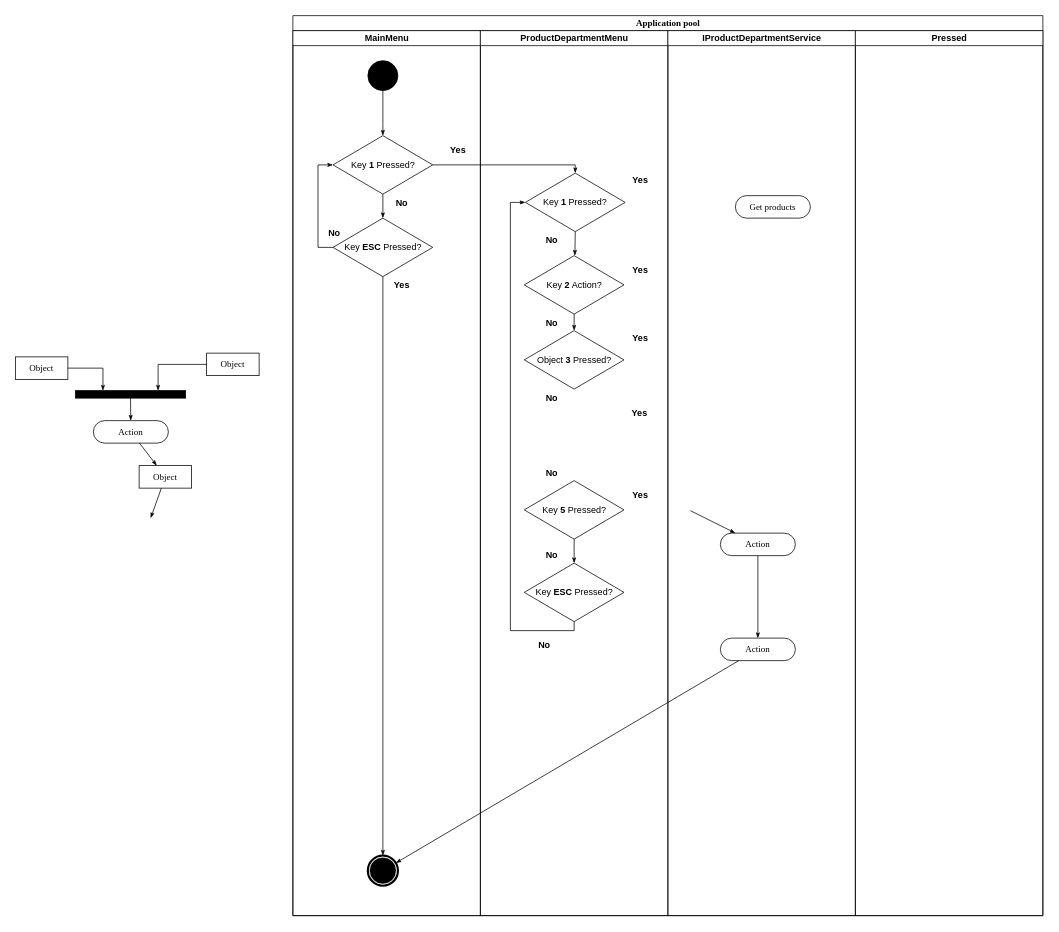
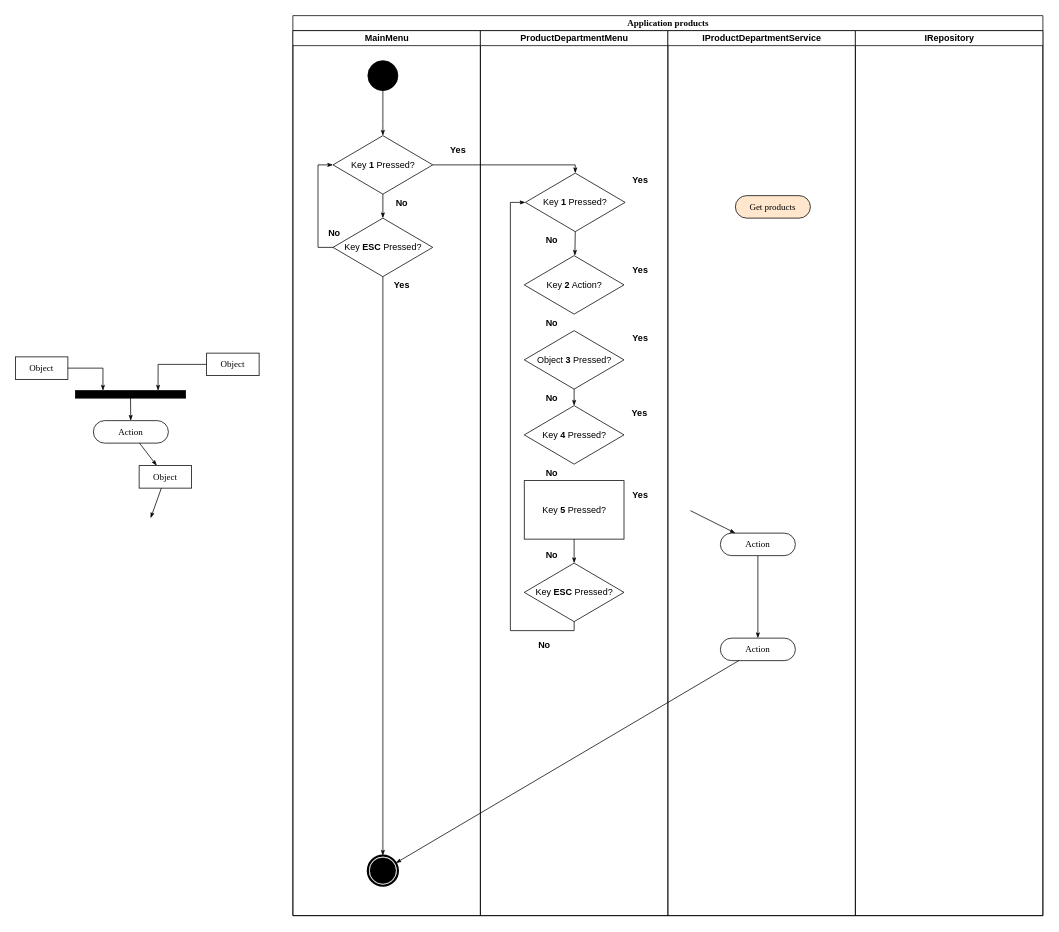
node "Application pool": label "Application pool" -> "Application products"
node "Pressed": label "Pressed" -> "IRepository"
node "Get products": fillcolor #ffffff -> #ffe6cc
edge "Key 2 Action?" -> "Object 3 Pressed?": removed
edge "Object 3 Pressed?" -> "Key 4 Pressed?": added
node "Key 4 Pressed?": added
node "Key 5 Pressed?": shape diamond -> rectangle
